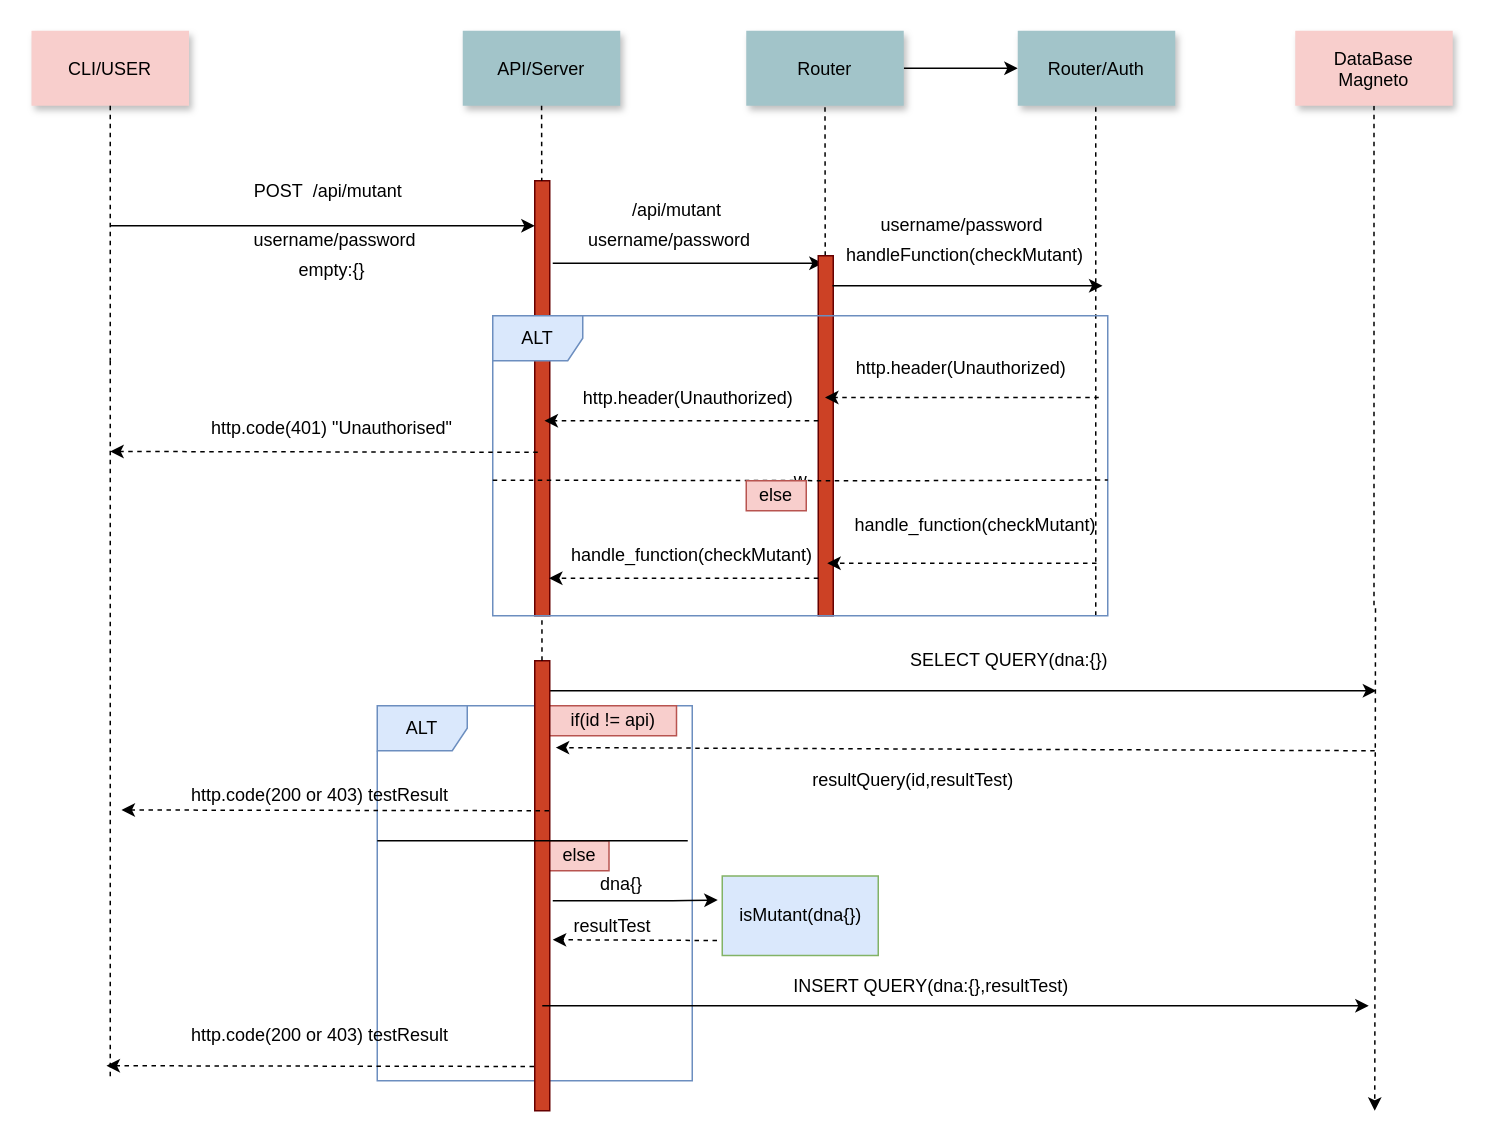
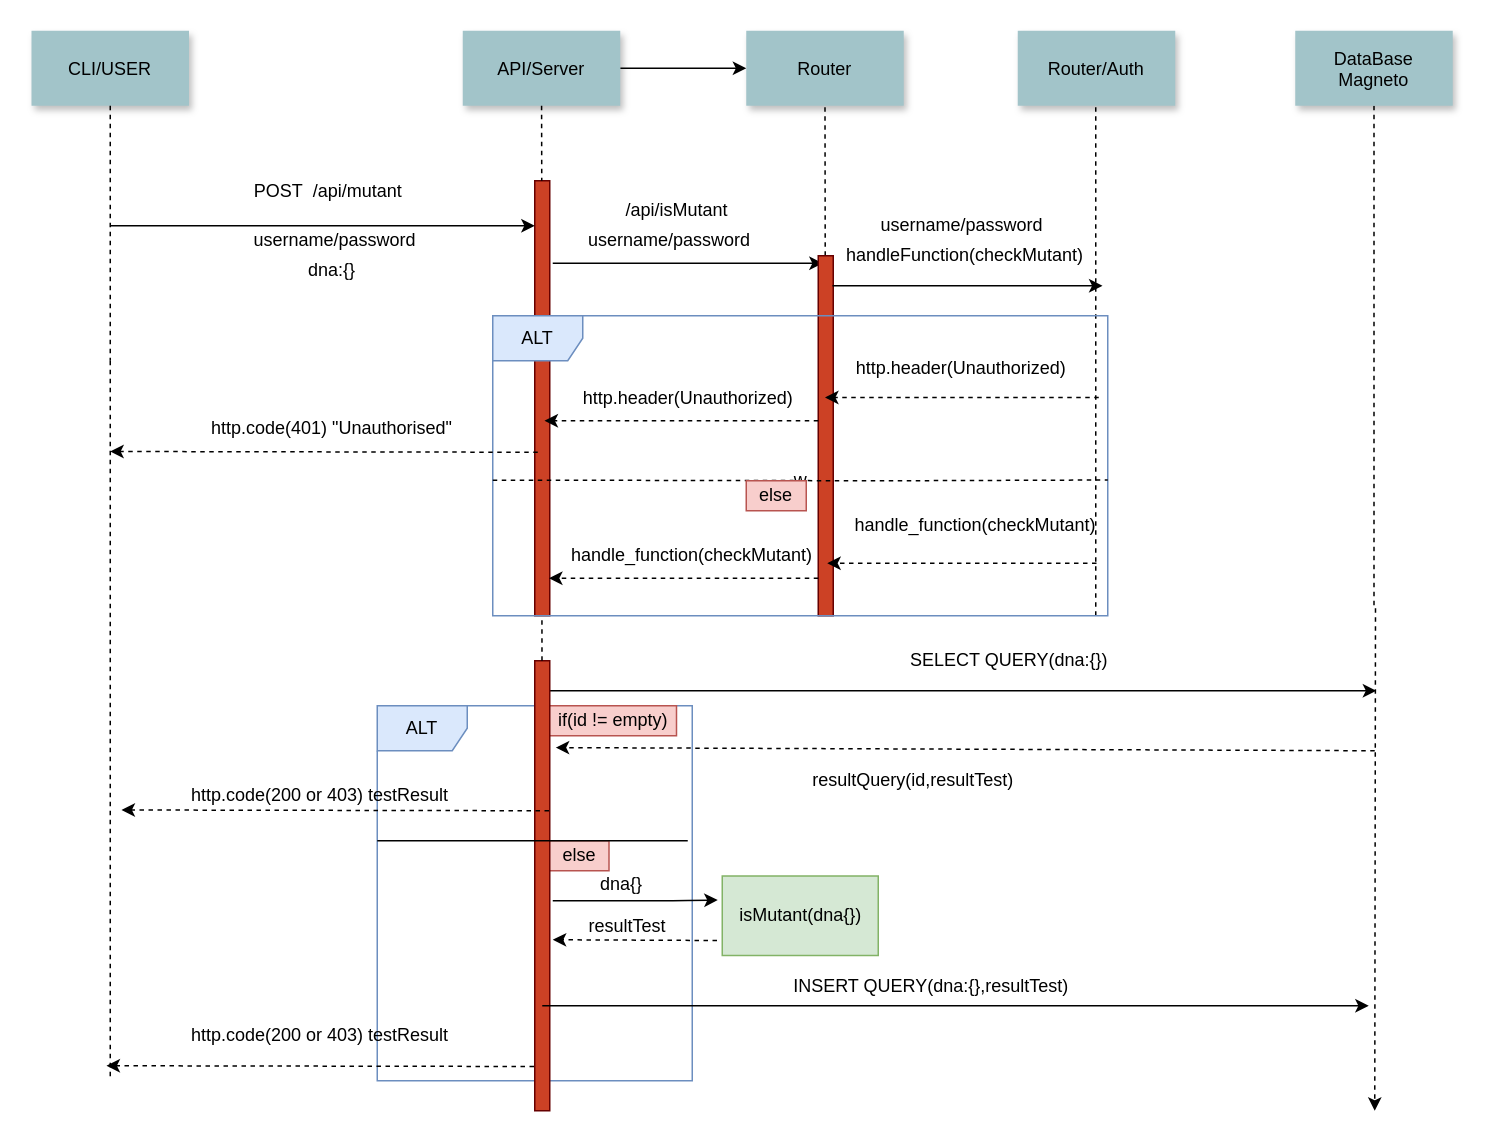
node "CLI/USER": fillcolor #f8cecc -> #a2c4c9
edge "API/Server" -> "Router": added
edge "Router" -> "Router/Auth": removed
node "DataBase Magneto": fillcolor #f8cecc -> #a2c4c9
node "/api/mutant": label "/api/mutant" -> "/api/isMutant"
node "empty:{}": label "empty:{}" -> "dna:{}"
node "if(id != api)": label "if(id != api)" -> "if(id != empty)"
node "isMutant(dna{})": fillcolor #dae8fc -> #d5e8d4
node "resultTest": moved (613, 926) -> (628, 926)
